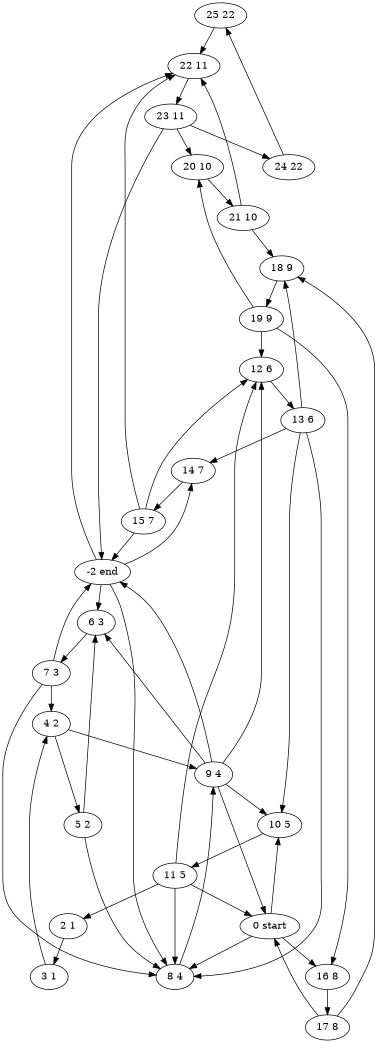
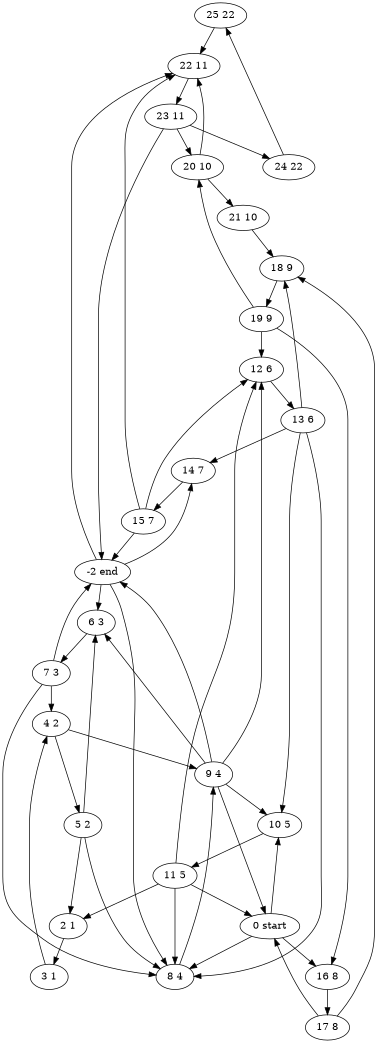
edge "21 10" -> "22 11": now "20 10" -> "22 11"
edge "5 2" -> "2 1": added
